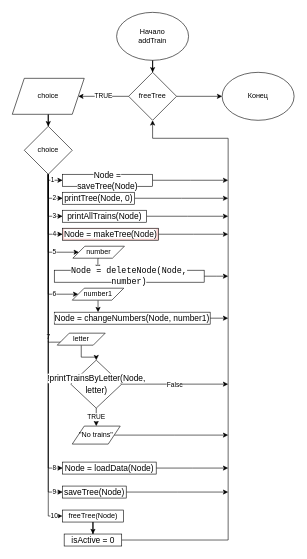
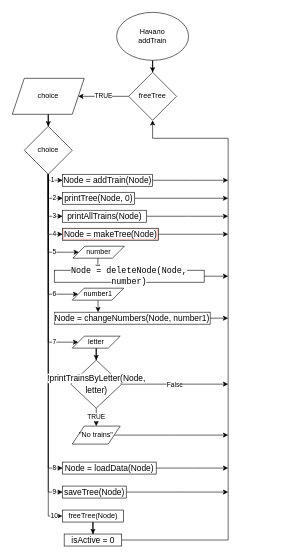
edge "freeTree" -> "Конец": removed
node "Конец": removed
node "Node = saveTree(Node)": label "Node = saveTree(Node)" -> "Node = addTrain(Node)"
node "letter": moved (81, 339) -> (96, 342)
